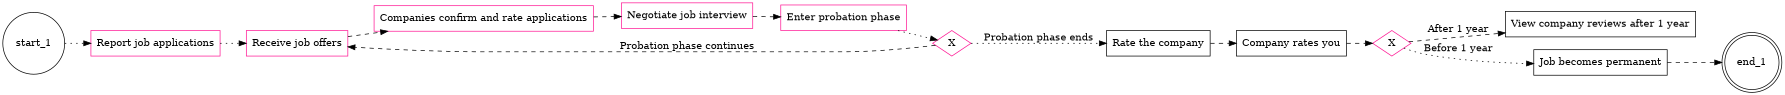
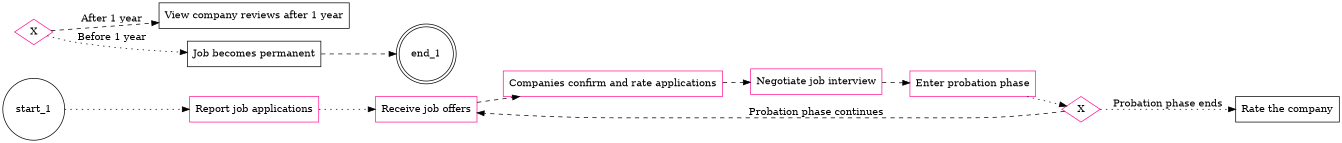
node "Company rates you": removed
